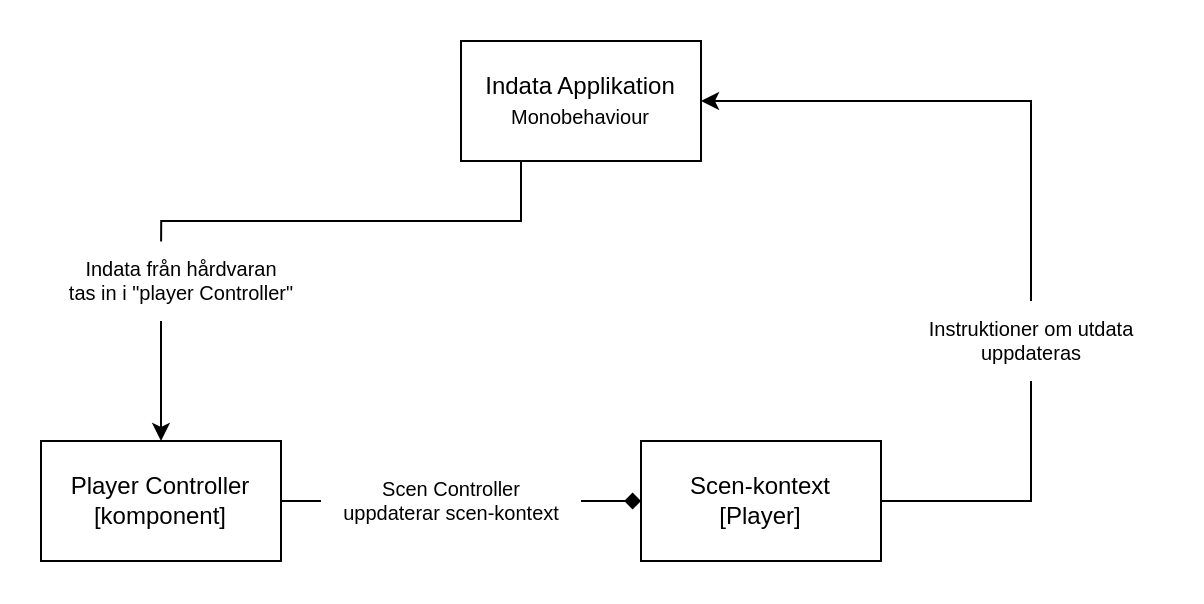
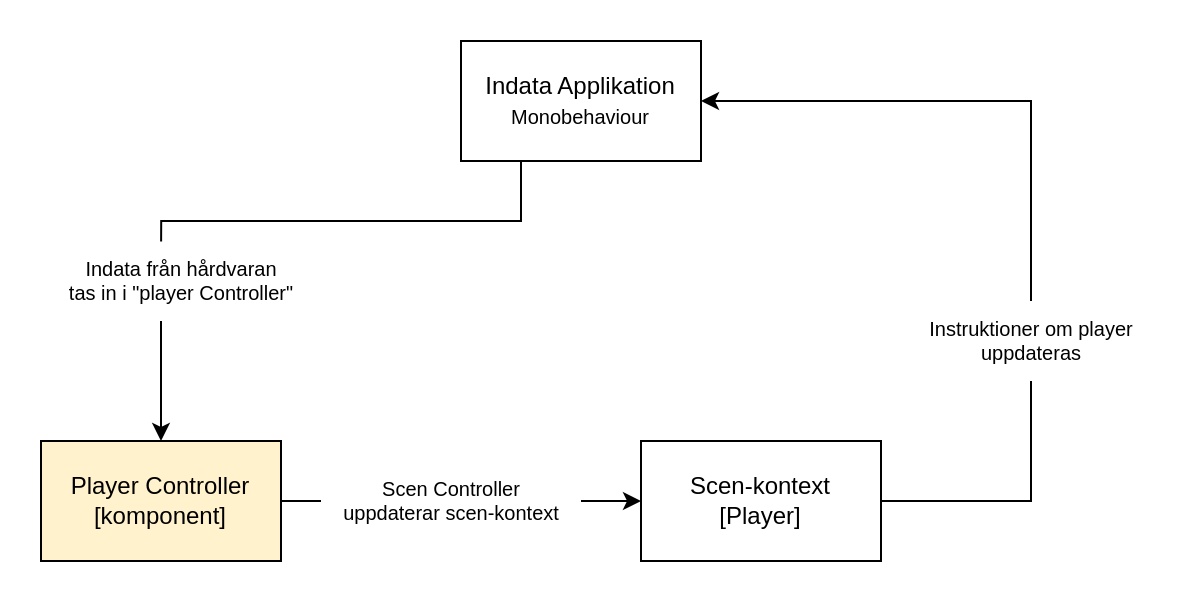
node "Instruktioner om utdata uppdateras": label "Instruktioner om utdata uppdateras" -> "Instruktioner om player uppdateras"
node "Player Controller [komponent]": fillcolor #ffffff -> #fff2cc
edge "Scen Controller uppdaterar scen-kontext" -> "Scen-kontext [Player]": arrowhead diamond -> classic
